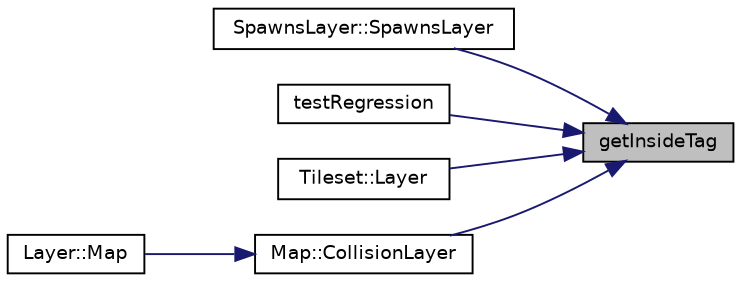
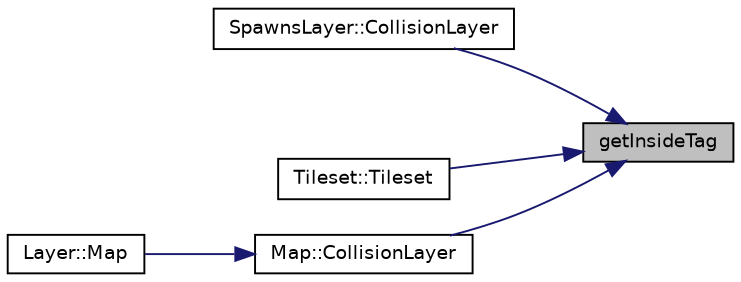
node "SpawnsLayer::SpawnsLayer": label "SpawnsLayer::SpawnsLayer" -> "SpawnsLayer::CollisionLayer"
node "testRegression": removed
node "Tileset::Layer": label "Tileset::Layer" -> "Tileset::Tileset"
